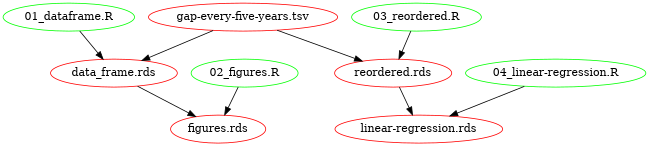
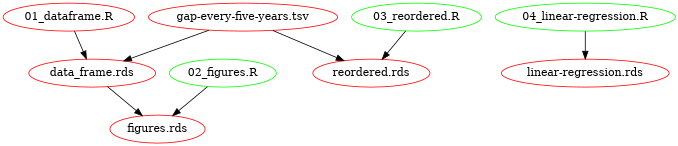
node "01_dataframe.R": color green -> red
edge "reordered.rds" -> "linear-regression.rds": removed
